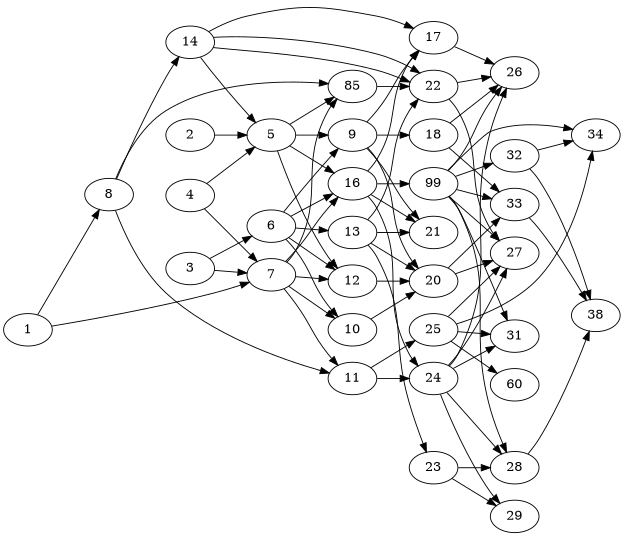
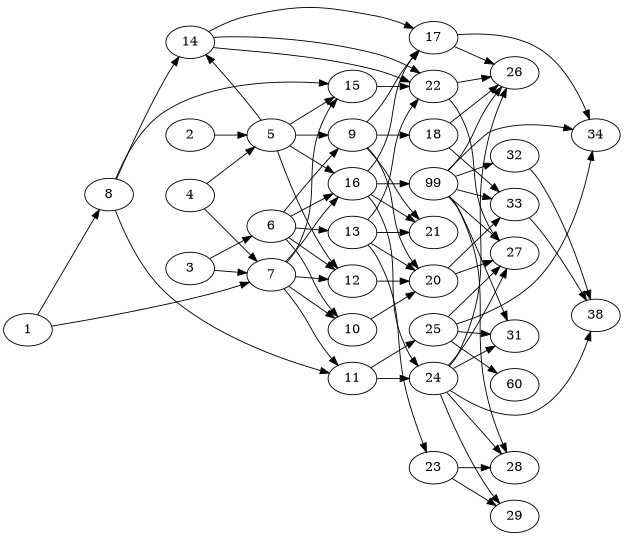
edge "14" -> "5": reversed
node "85": label "85" -> "15"
edge "32" -> "34": now "17" -> "34"
edge "28" -> "38": now "24" -> "38"
